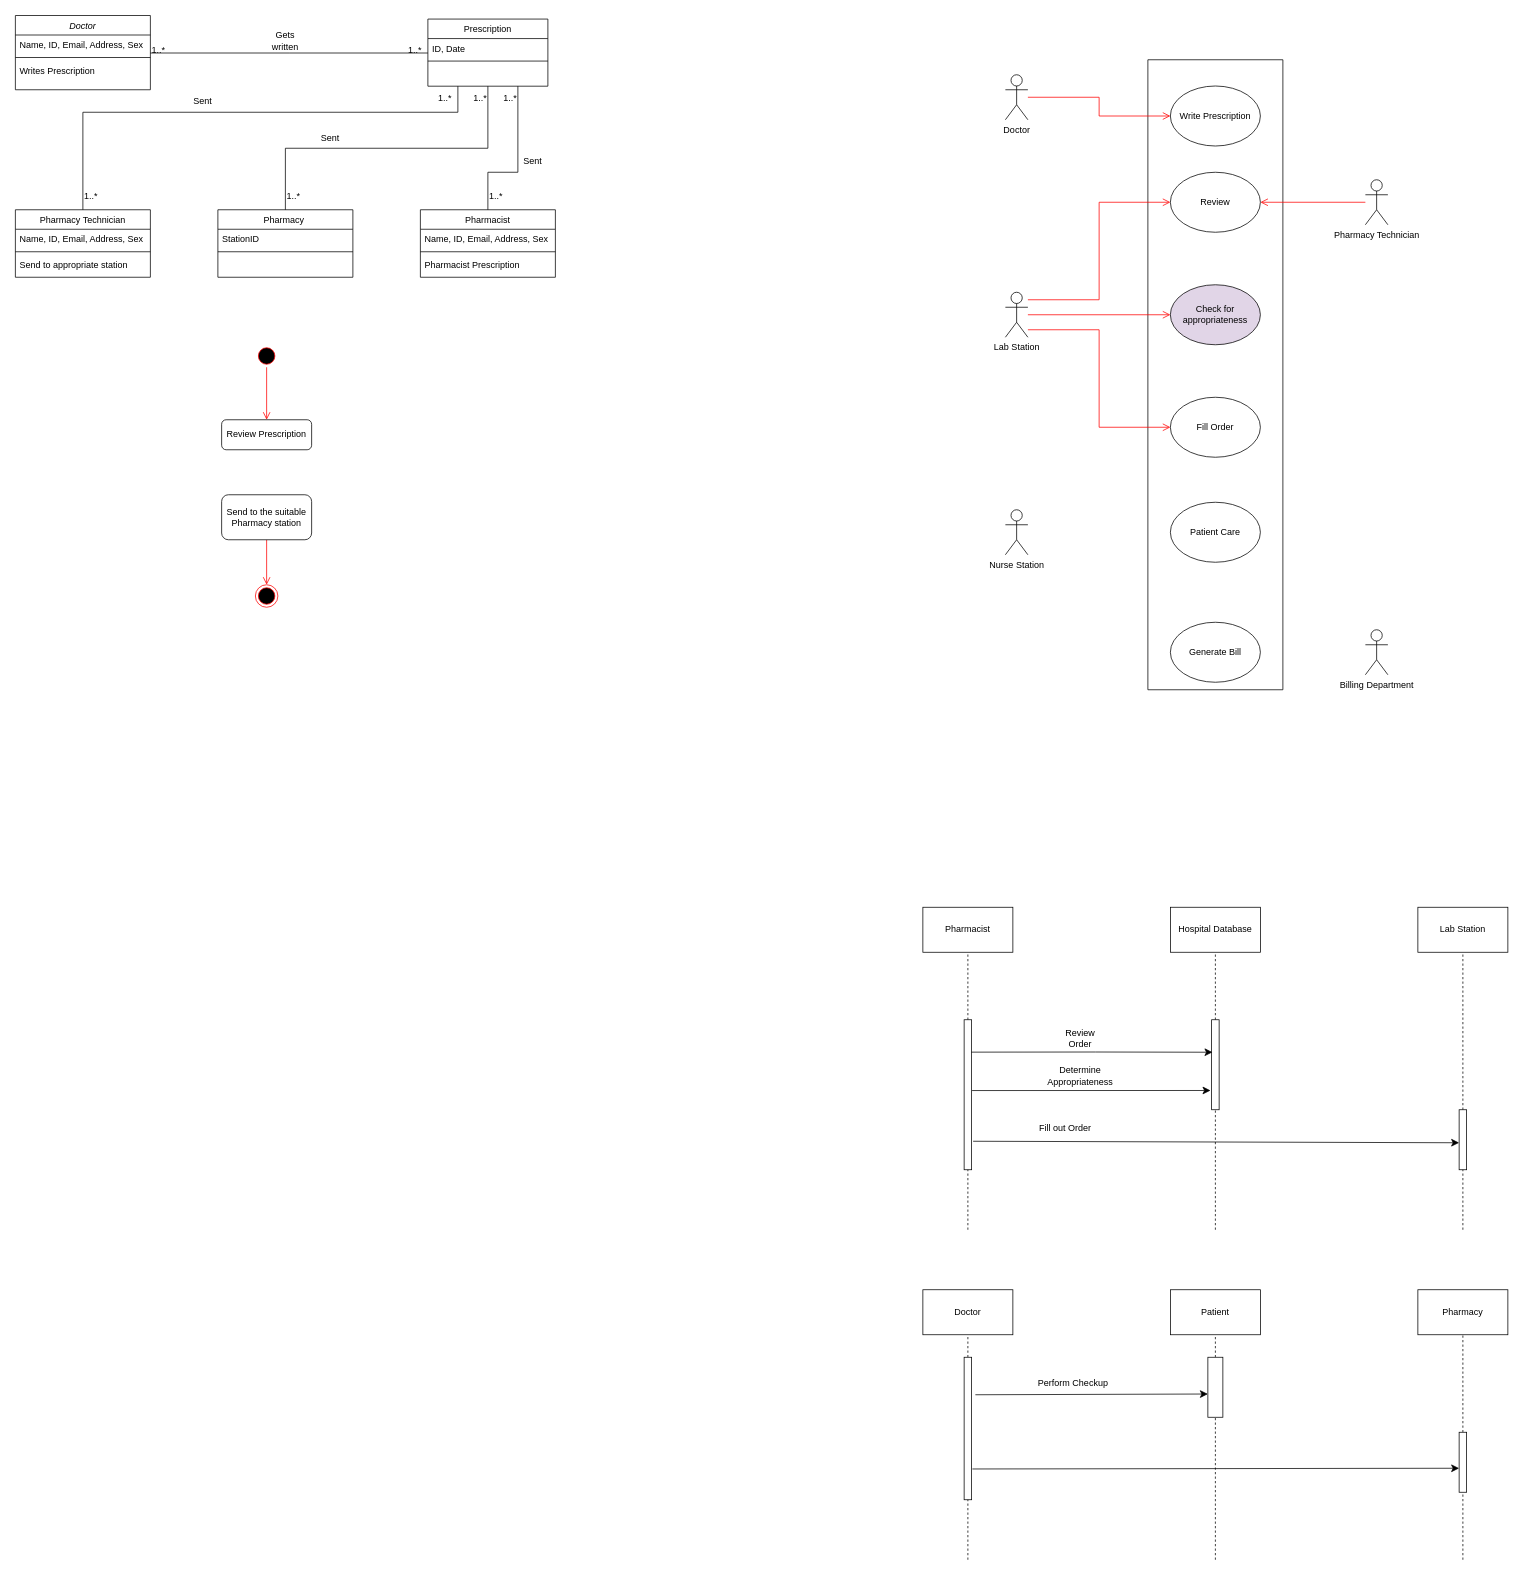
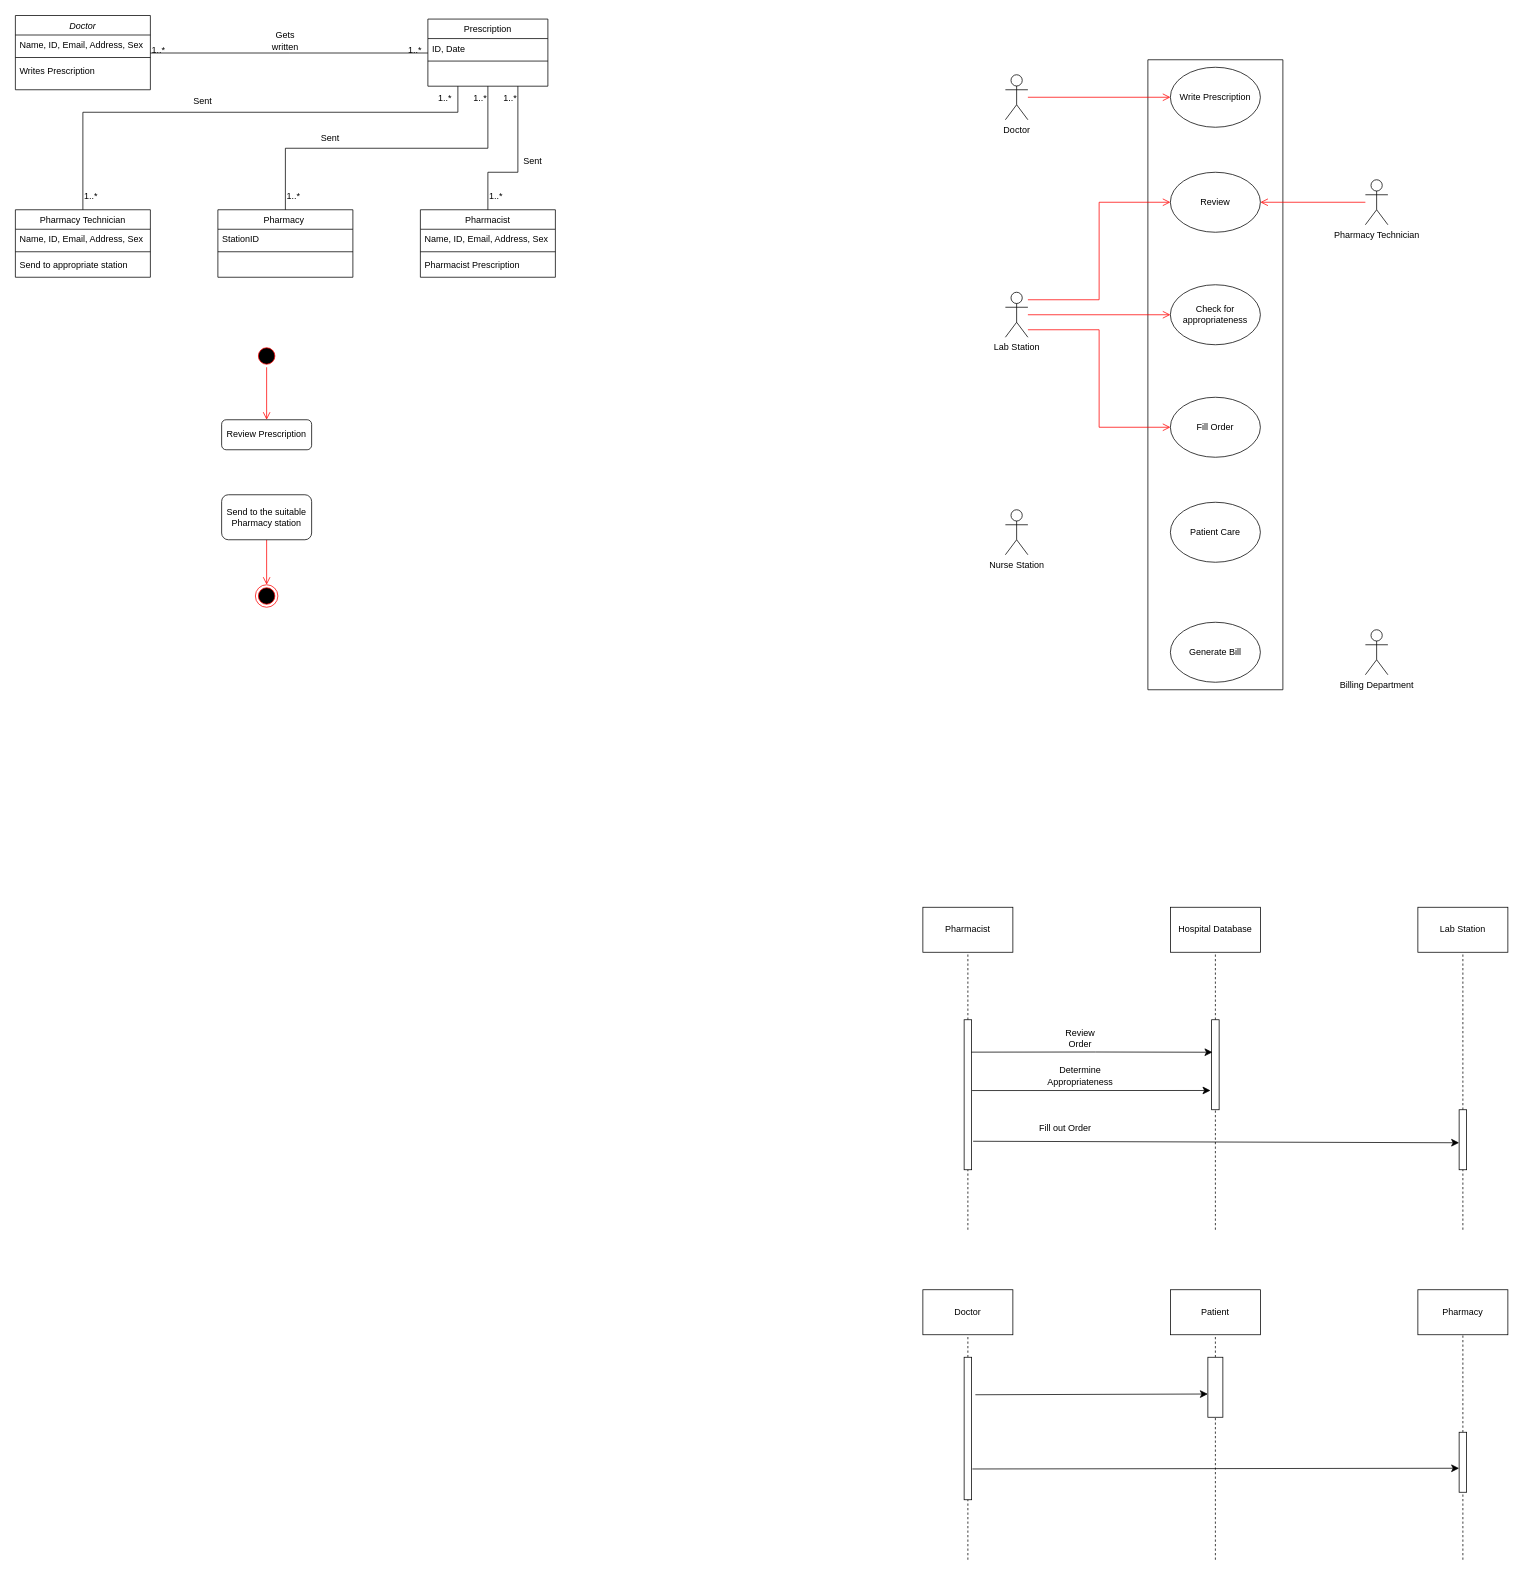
node "Write Prescription": moved (1215, 116) -> (1215, 97)
node "Check for appropriateness": fillcolor #e1d5e7 -> #ffffff
node "Perform Checkup": removed
